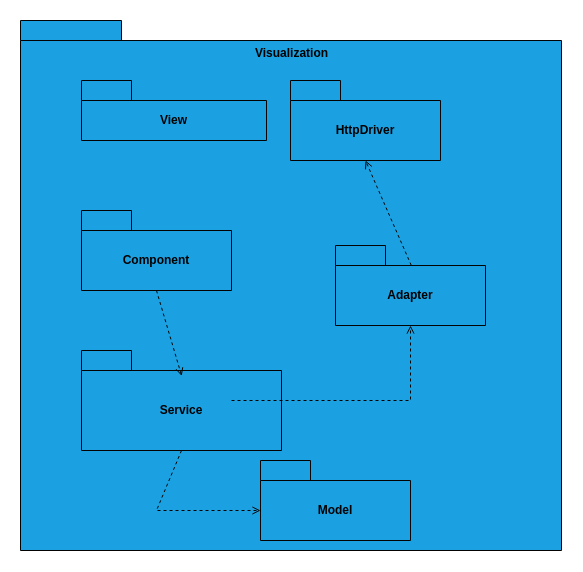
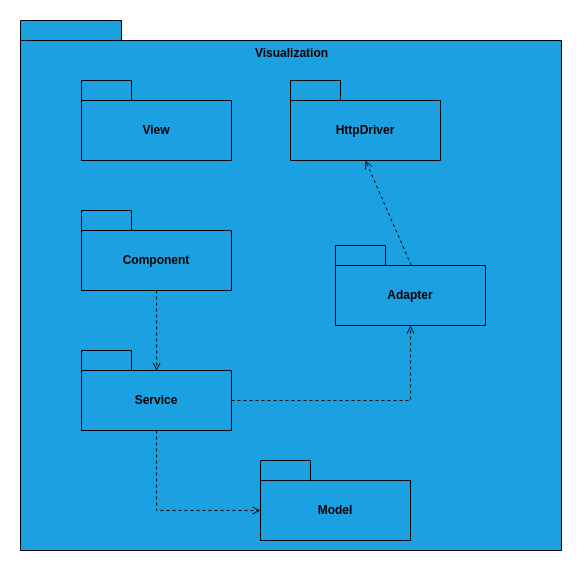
node "View": size 185x60 -> 150x80
node "Service": size 200x100 -> 150x80
